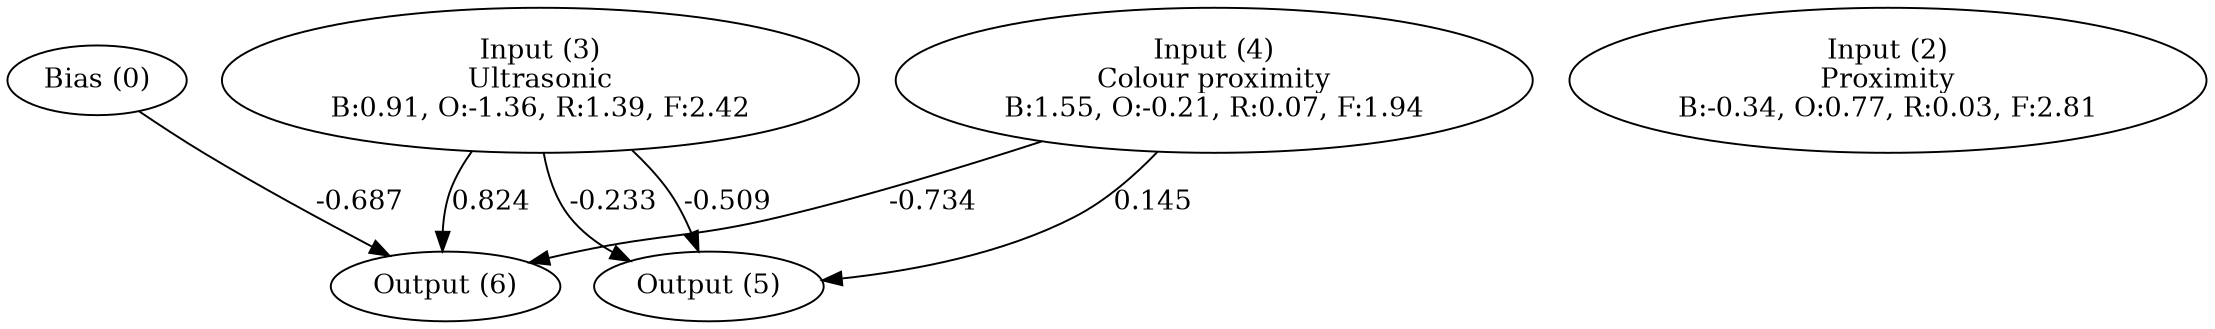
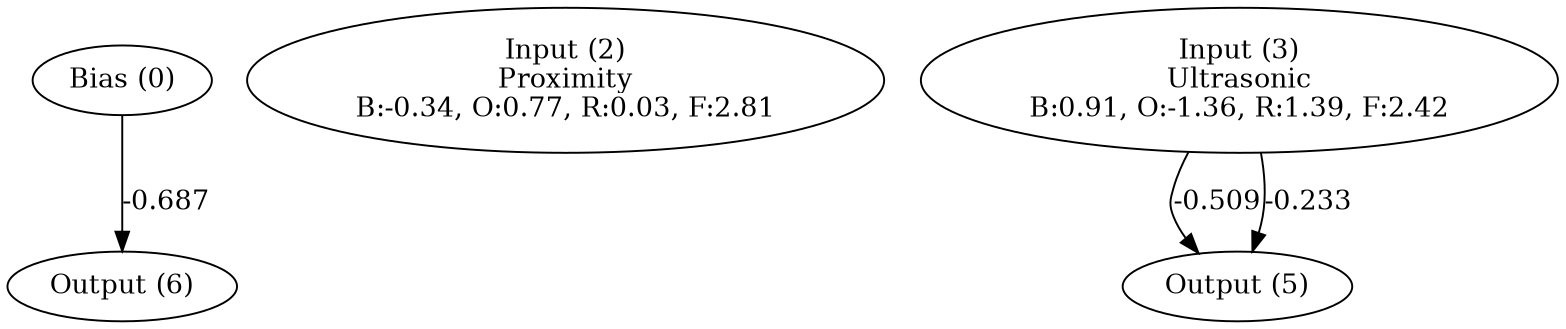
node "Input (4) Colour proximity B:1.55, O:-0.21, R:0.07, F:1.94": removed
edge "Input (3) Ultrasonic B:0.91, O:-1.36, R:1.39, F:2.42" -> "Output (6)": removed, label "0.824"
